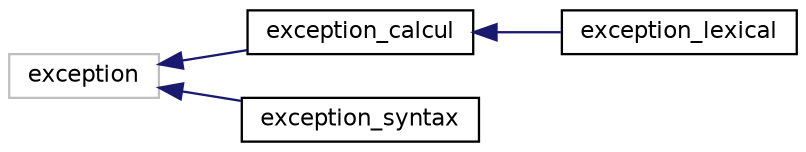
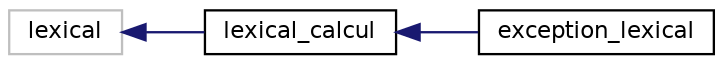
node "exception_calcul": label "exception_calcul" -> "lexical_calcul"
node "exception": label "exception" -> "lexical"
node "exception_syntax": removed
